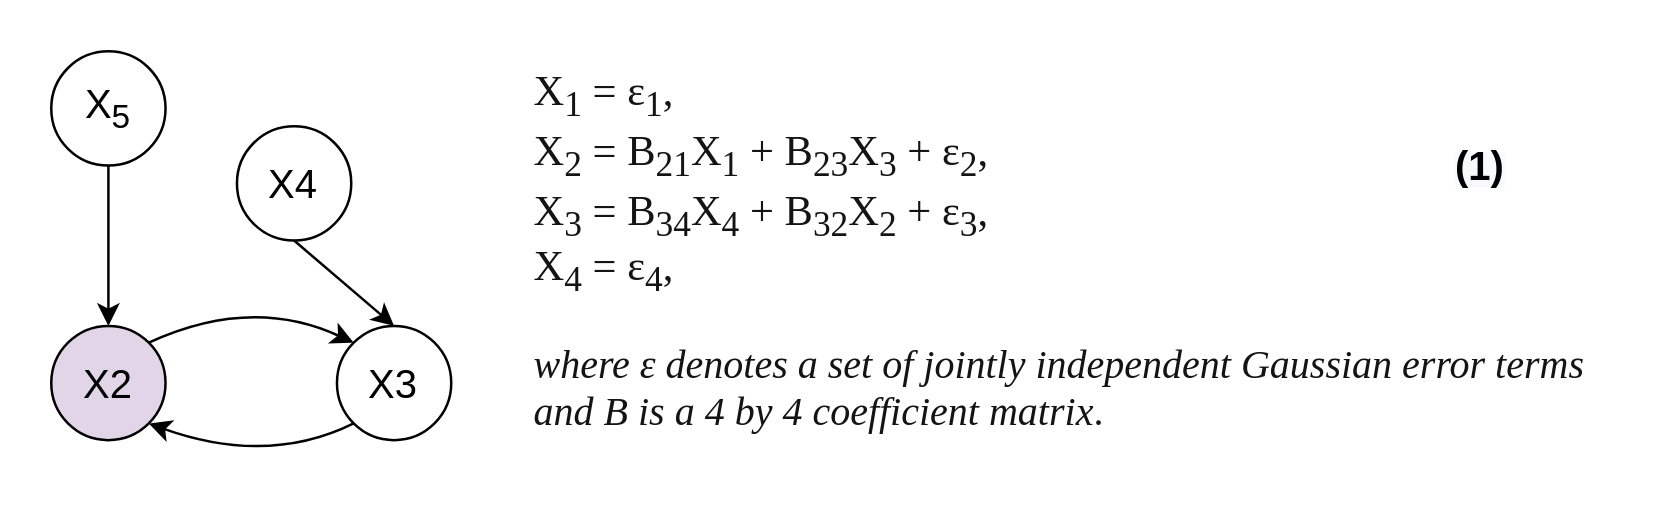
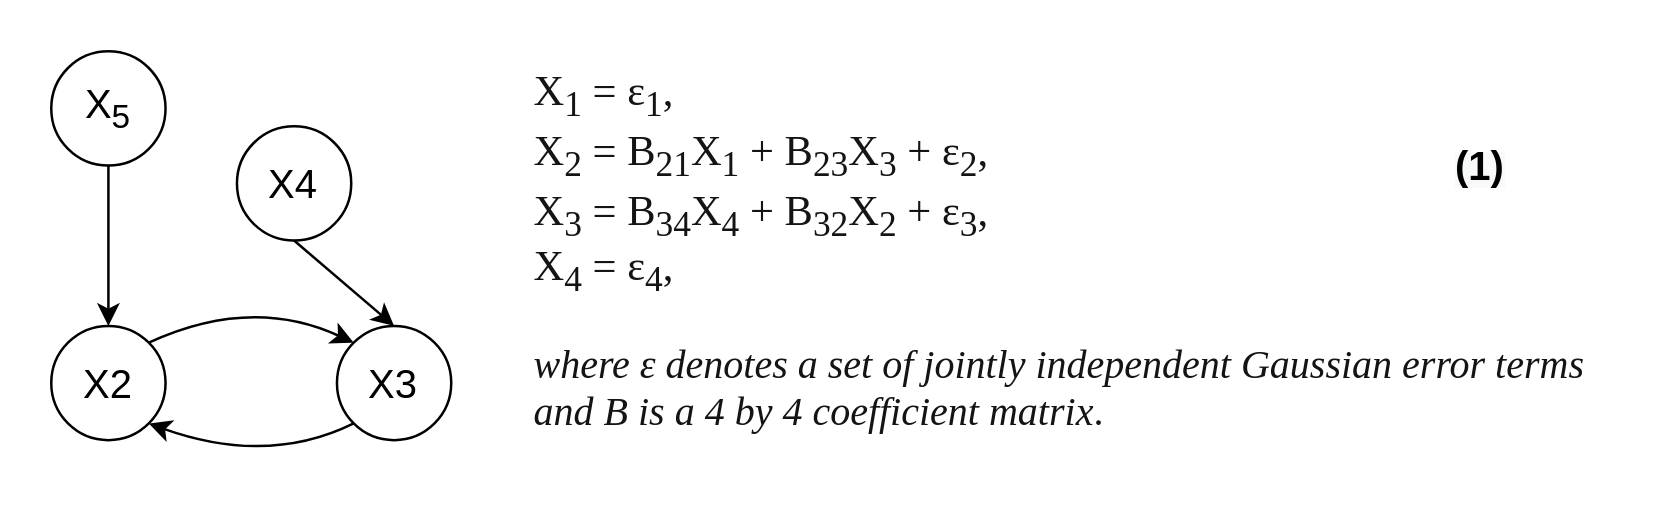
node "X2": fillcolor #e1d5e7 -> #ffffff
